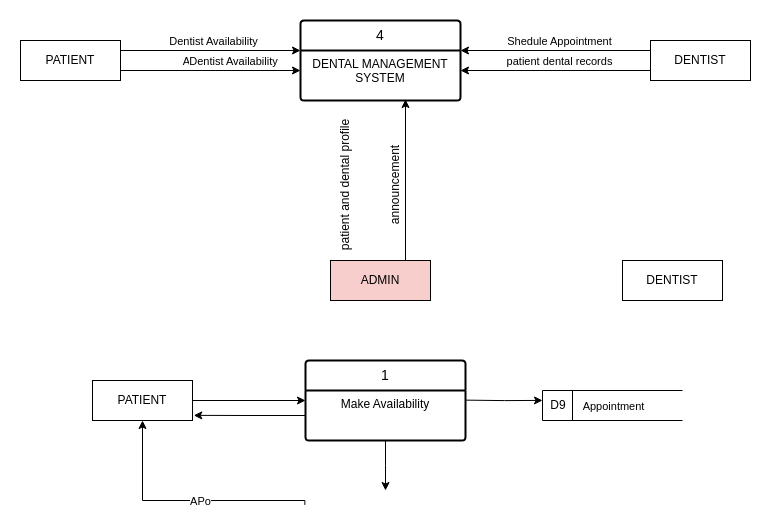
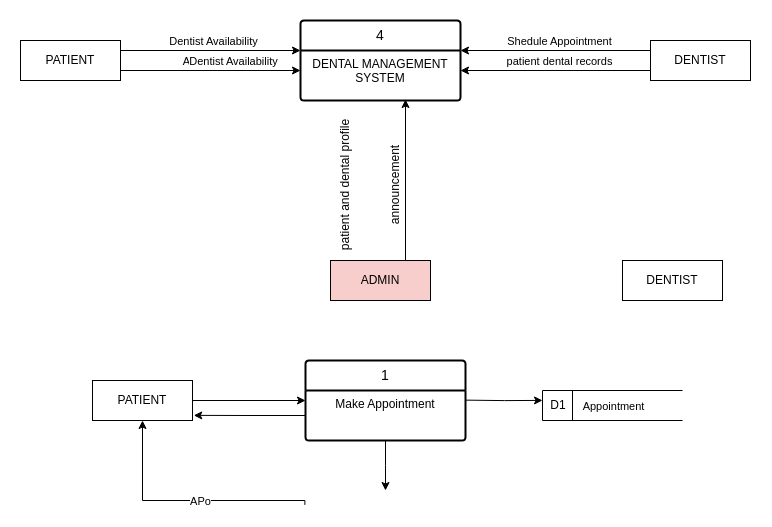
node "Make Availability": label "Make Availability" -> "Make Appointment"
node "D9": label "D9" -> "D1"
